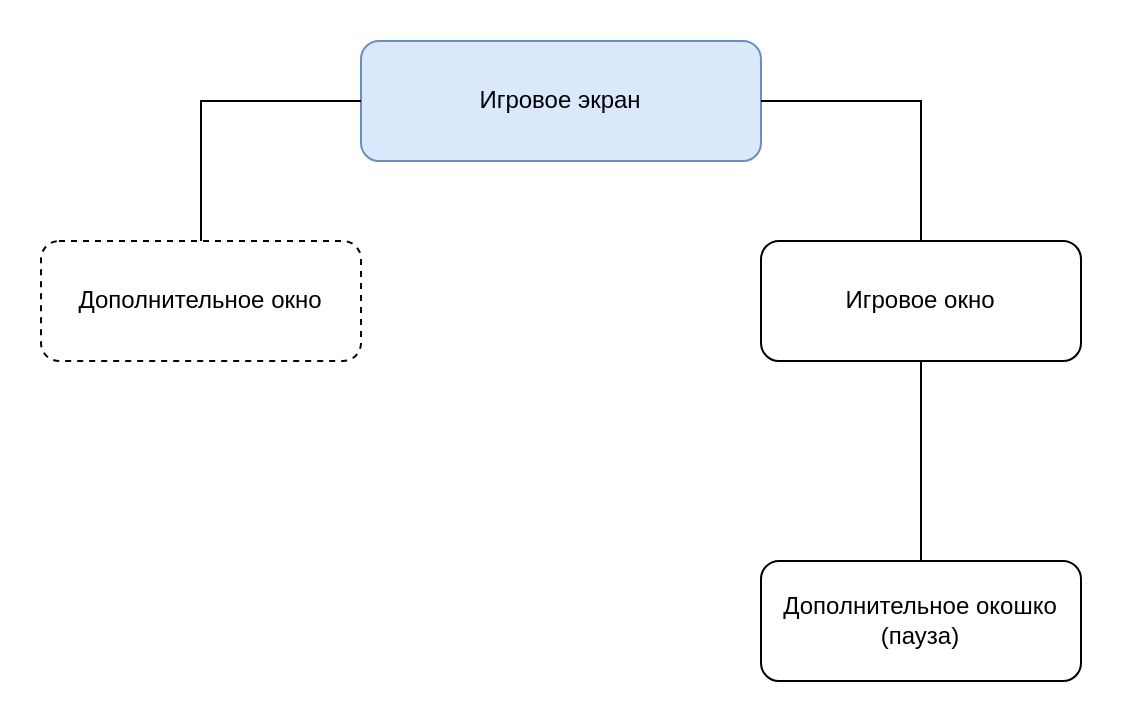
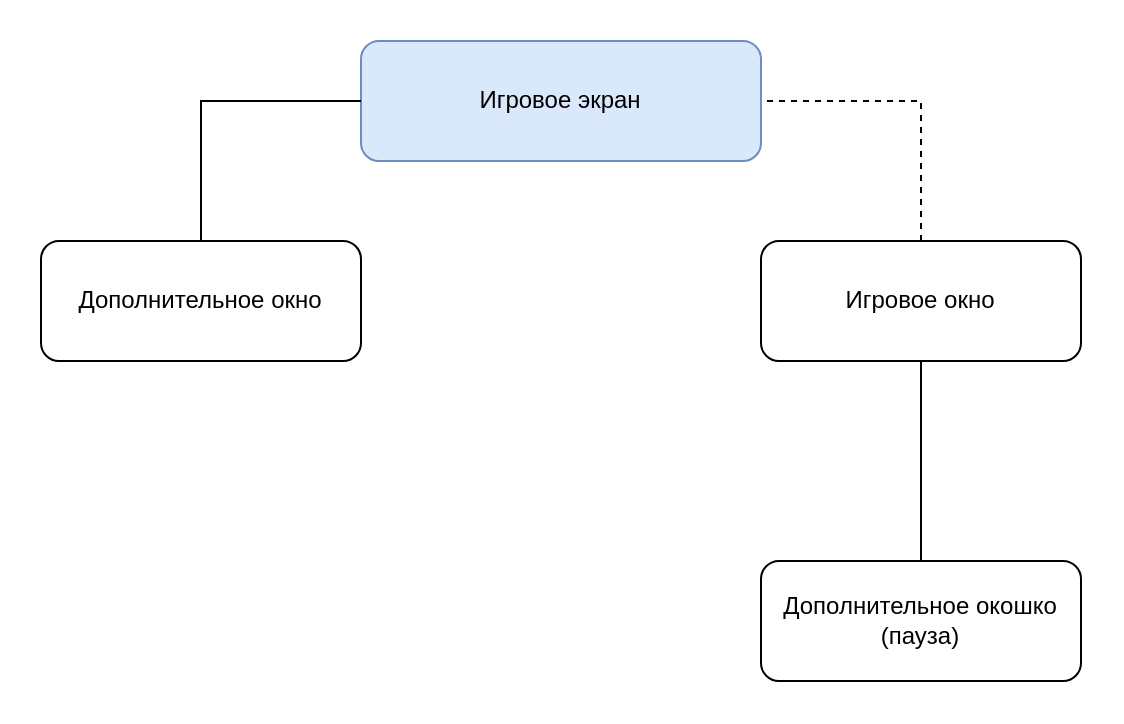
edge "Игровое экран" -- "Игровое окно": style solid -> dashed
node "Дополнительное окно": style dashed -> solid
